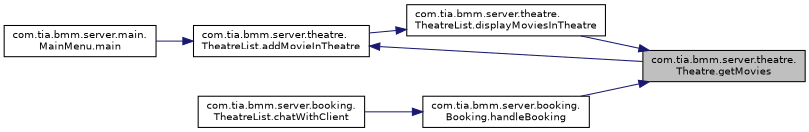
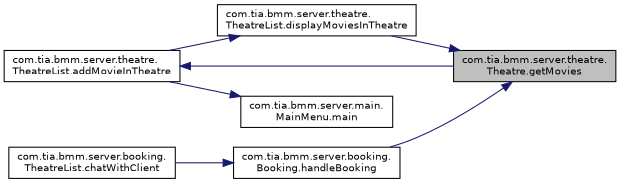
edge "com.tia.bmm.server.main. MainMenu.main" -> "com.tia.bmm.server.theatre. TheatreList.addMovieInTheatre": reversed
